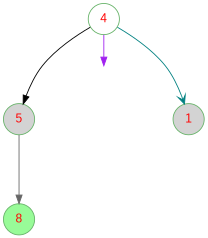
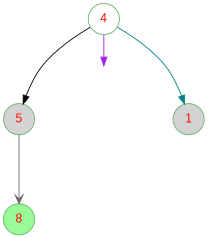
edge "4" -> "1": arrowhead vee -> normal
edge "5" -> "8": arrowhead normal -> vee
